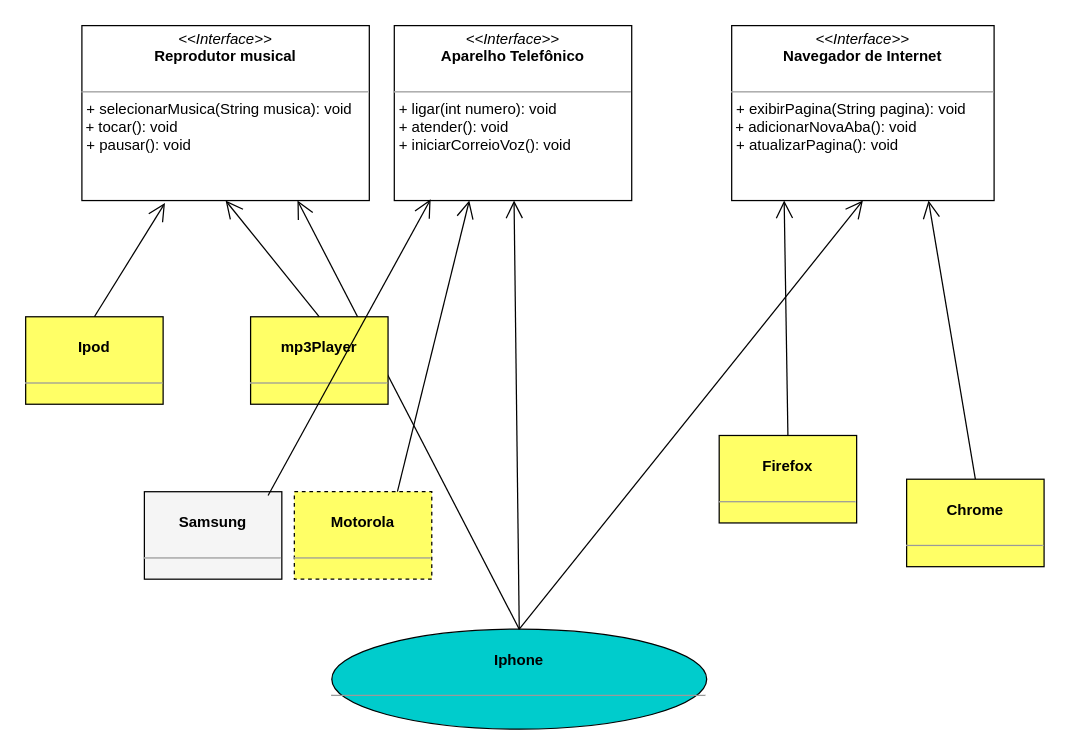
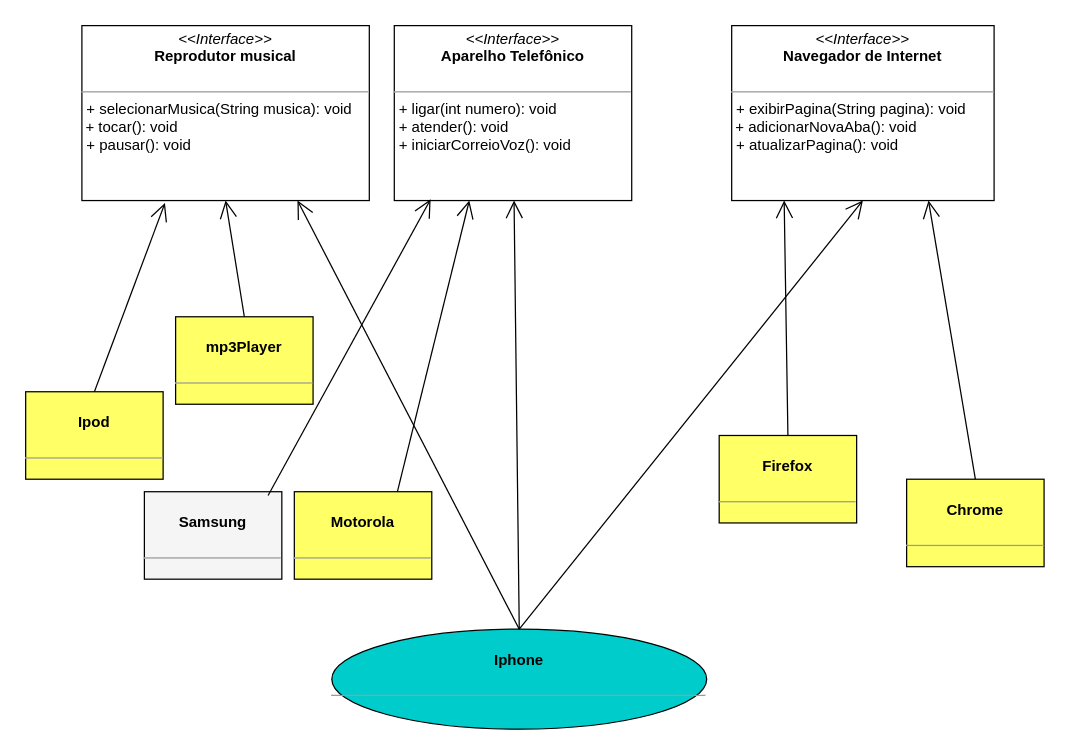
node "Ipod": moved (94, 361) -> (94, 436)
node "mp3Player": moved (319, 361) -> (244, 361)
node "Motorola": style dashed -> solid
